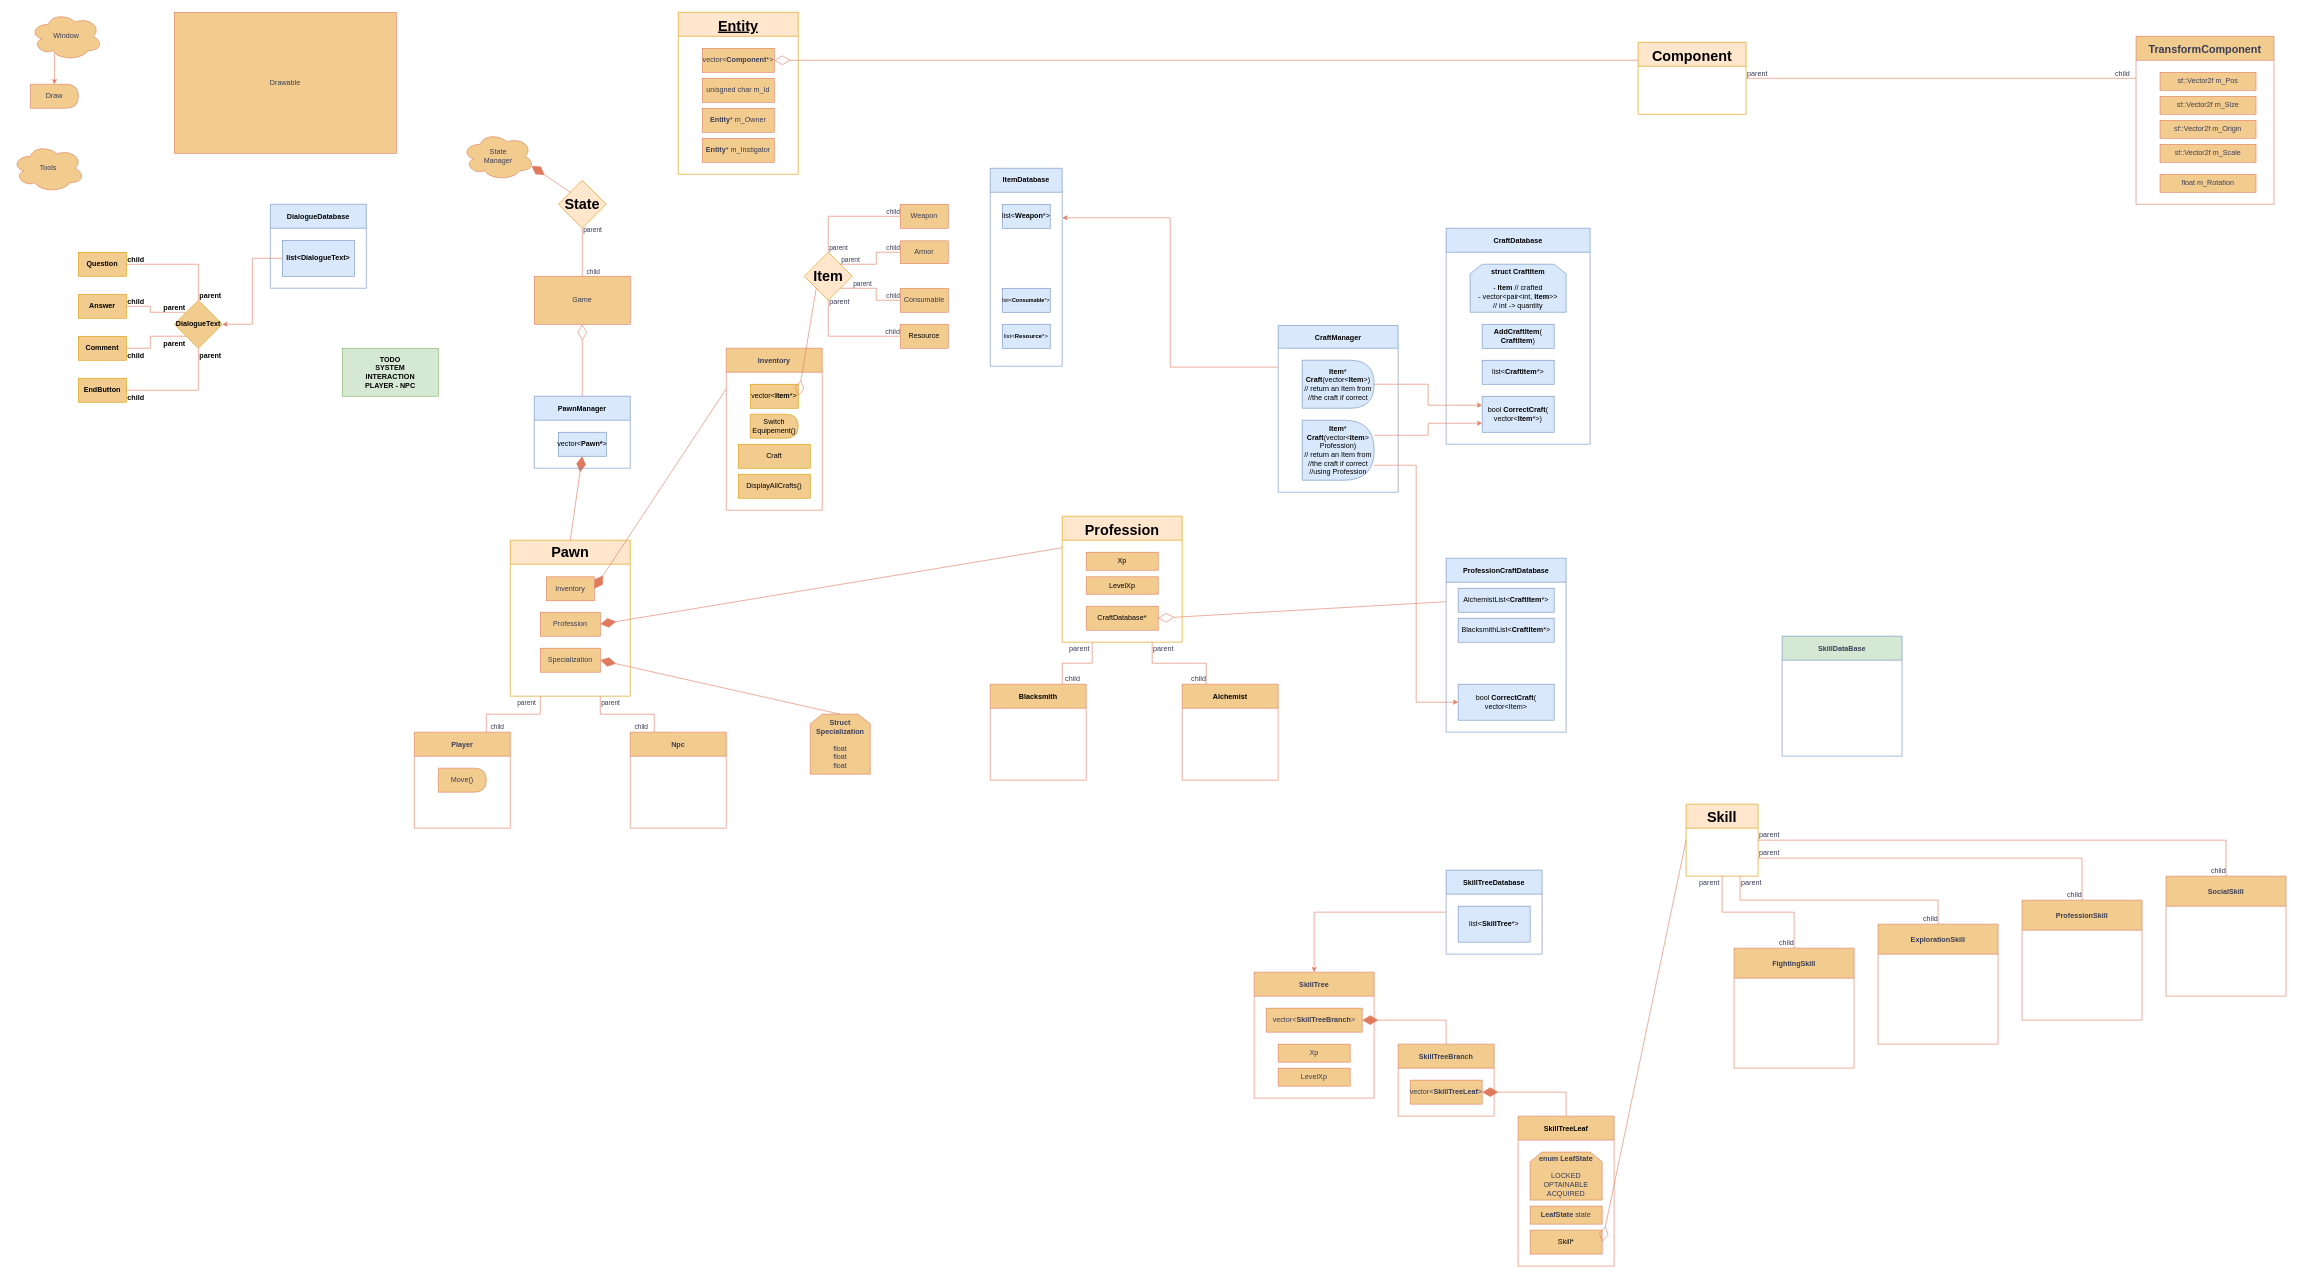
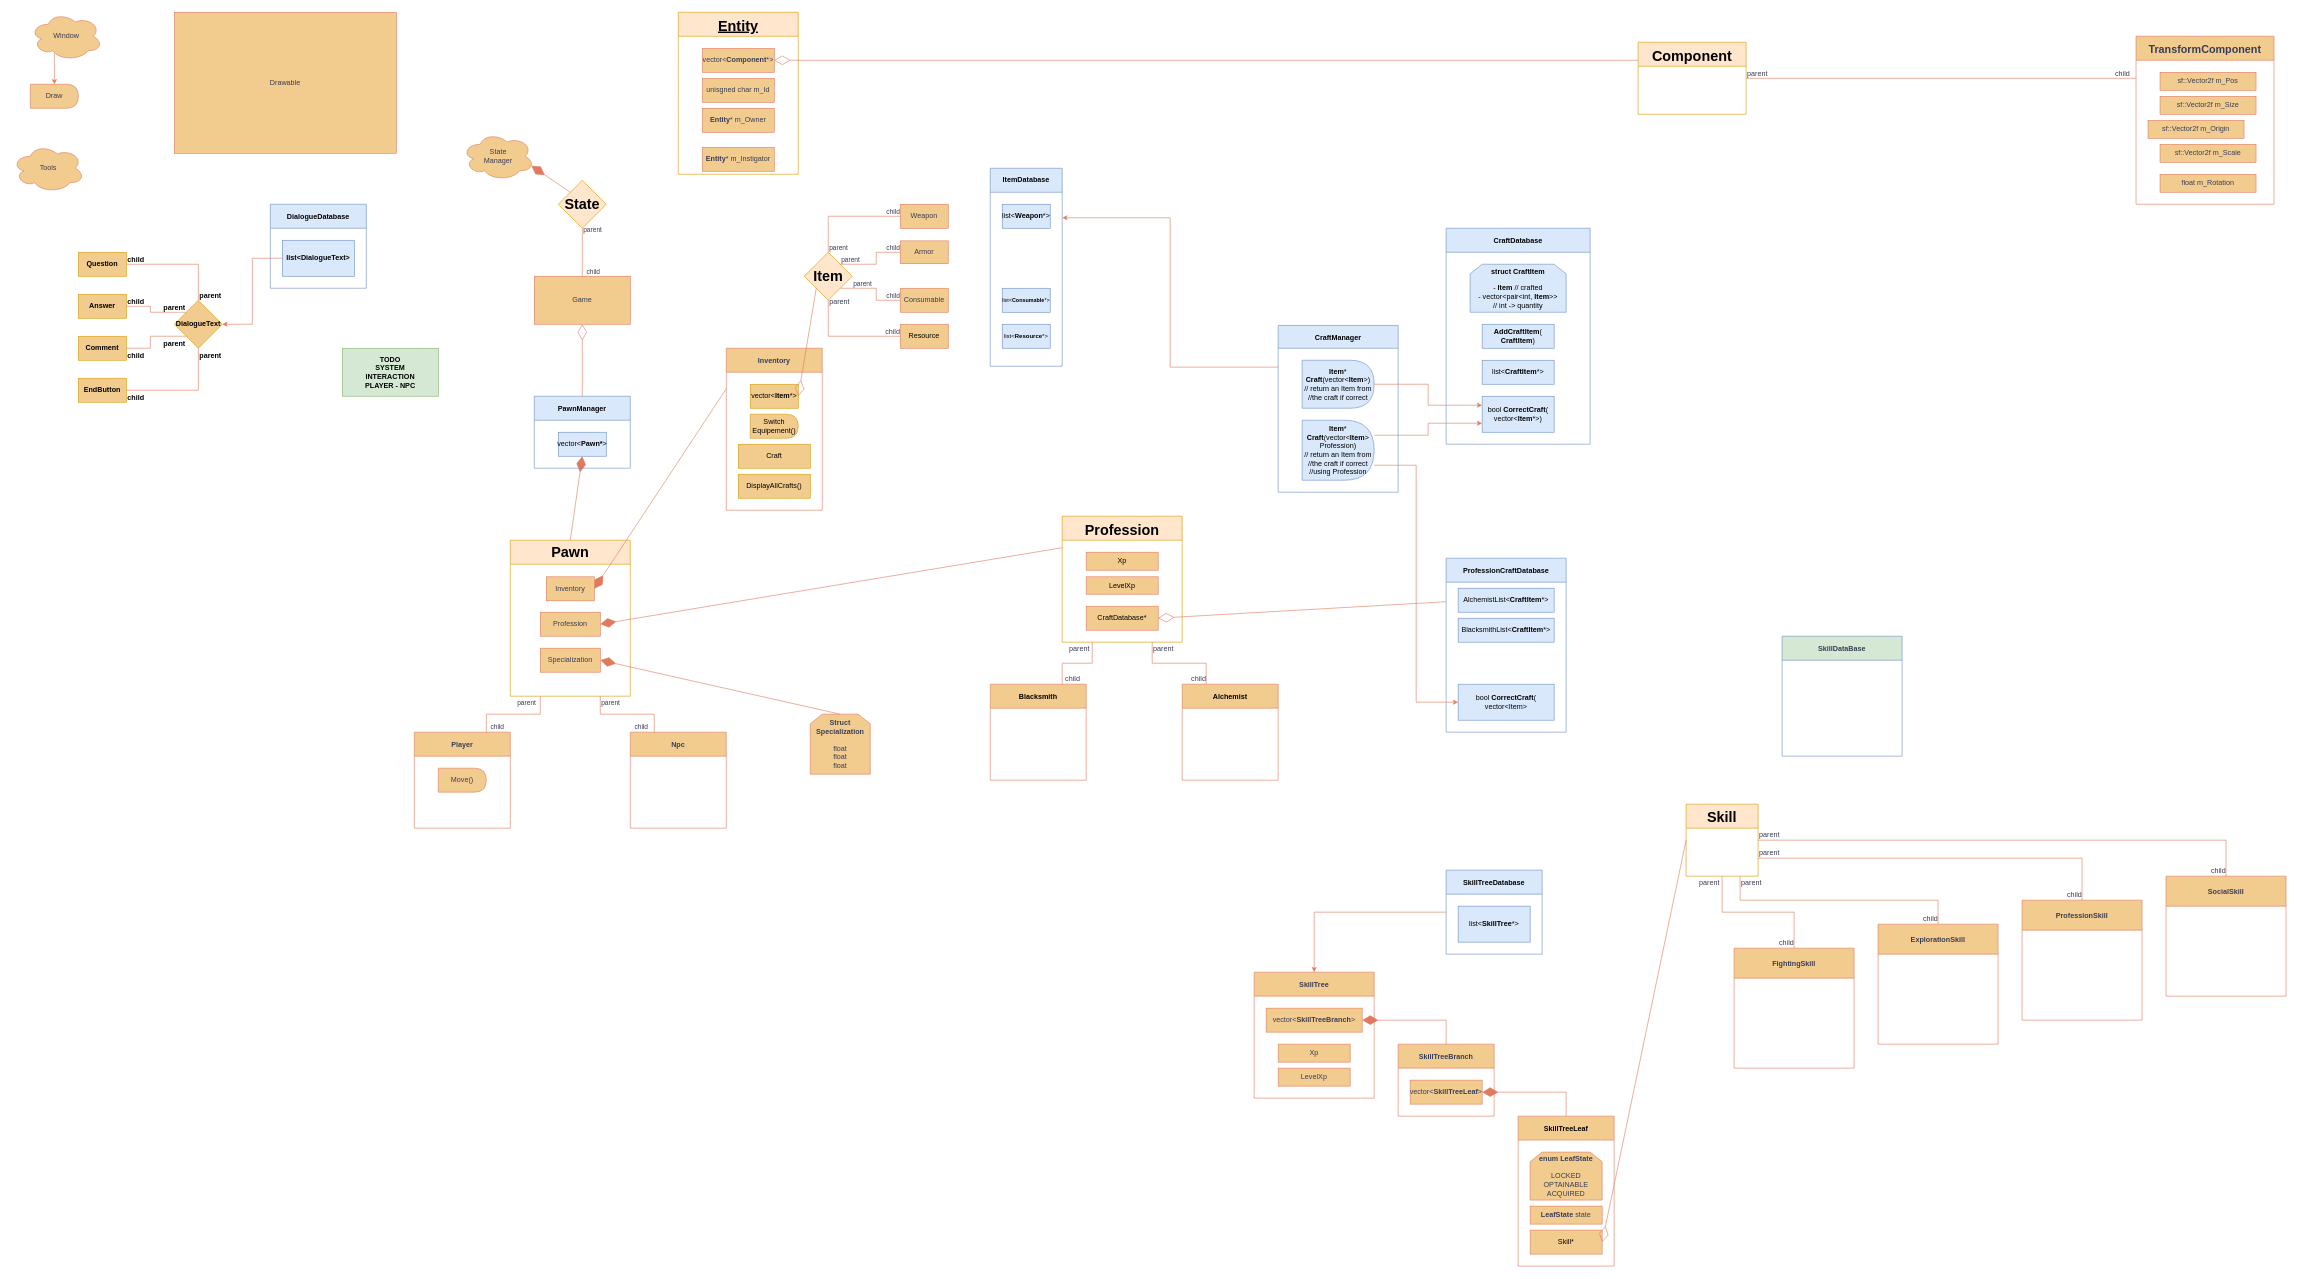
node "sf::Vector2f m_Origin": moved (2208, 129) -> (2196, 129)
node "Entity* m_Instigator": moved (738, 150) -> (738, 159)
